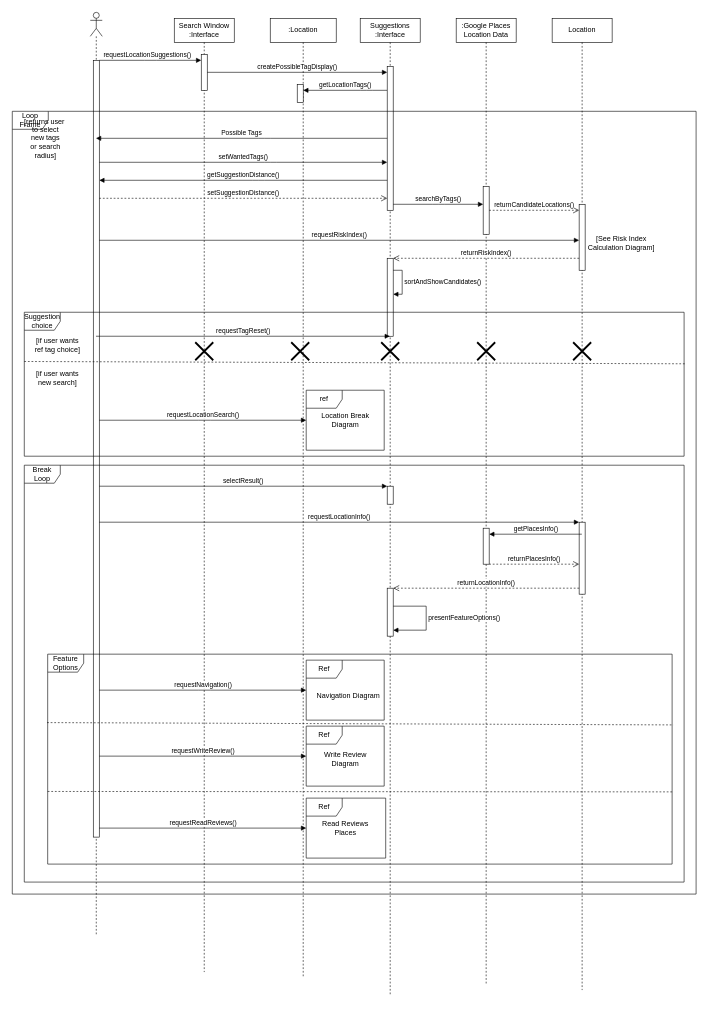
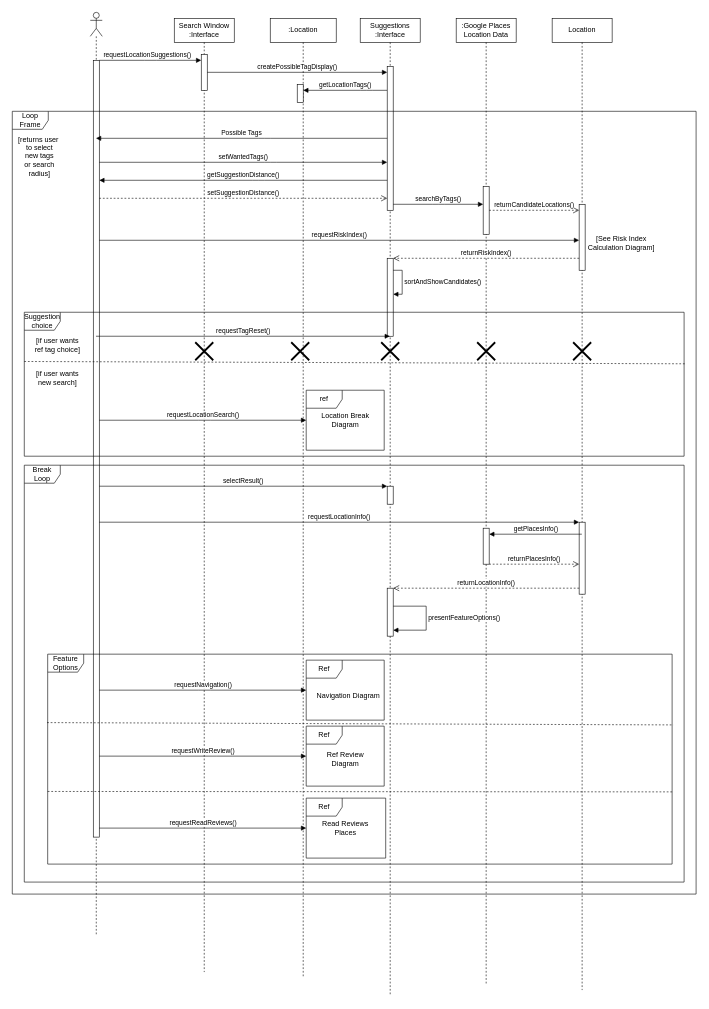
node "[returns user to select new tags or search radius]": moved (45, 138) -> (39, 156)
node "Write Review Diagram": label "Write Review Diagram" -> "Ref Review Diagram"
